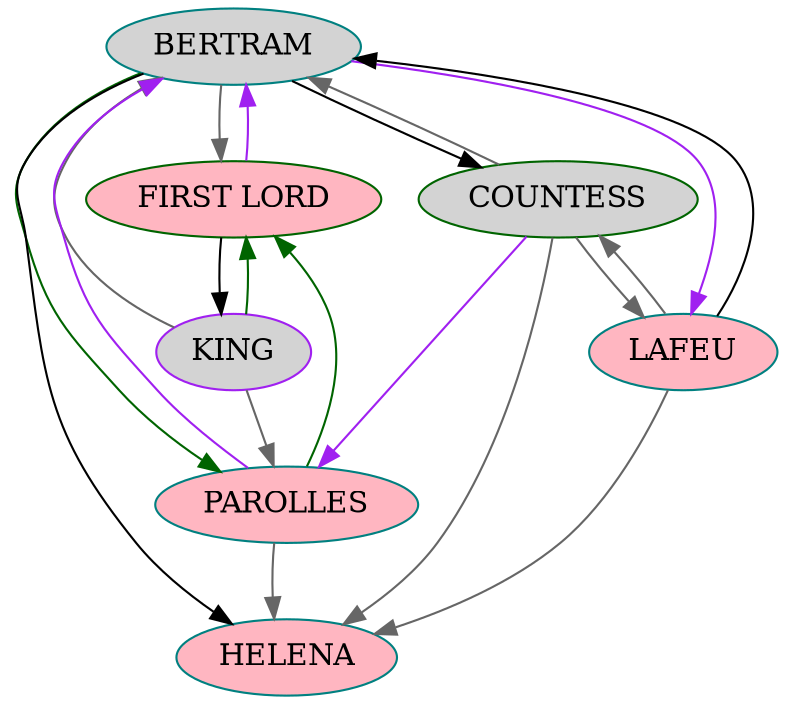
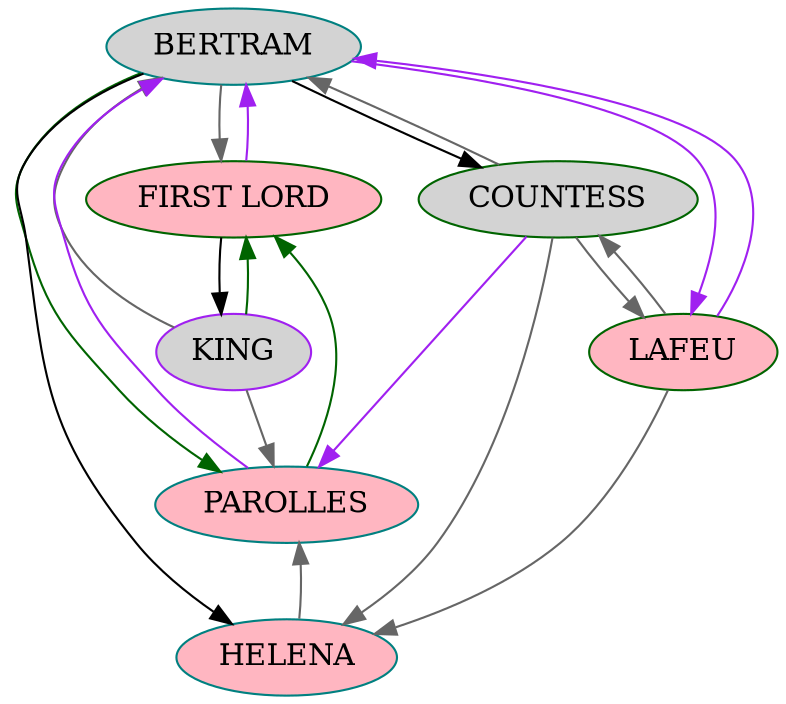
edge "LAFEU" -> "BERTRAM": color black -> purple
node "LAFEU": color teal -> darkgreen
edge "PAROLLES" -> "HELENA": reversed
